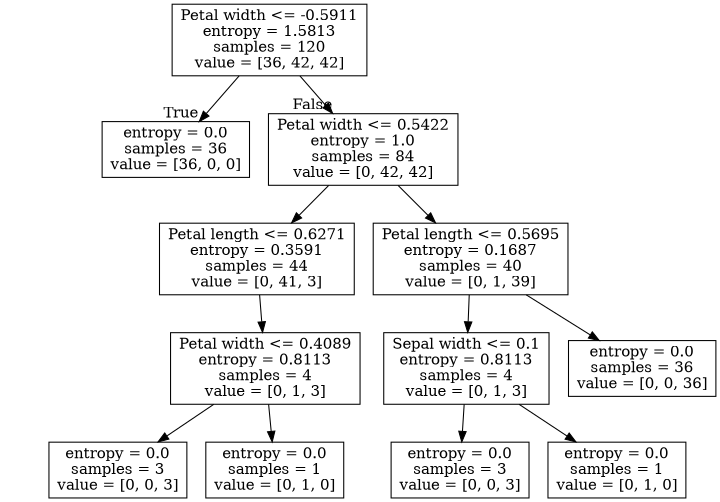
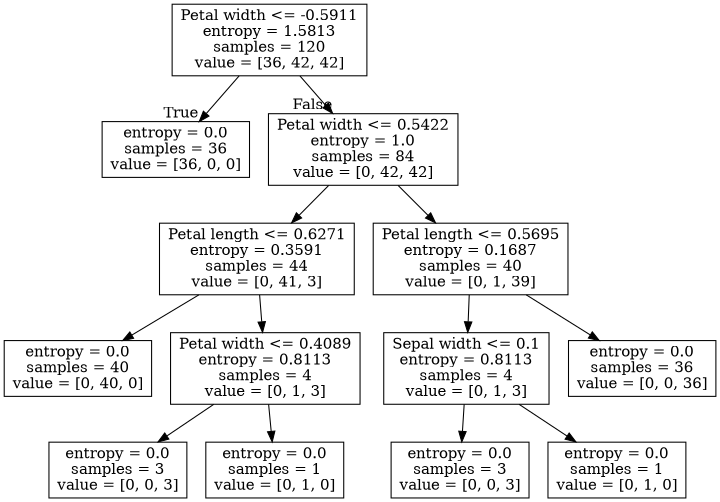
node "entropy = 0.0 samples = 40 value = [0, 40, 0]": added
